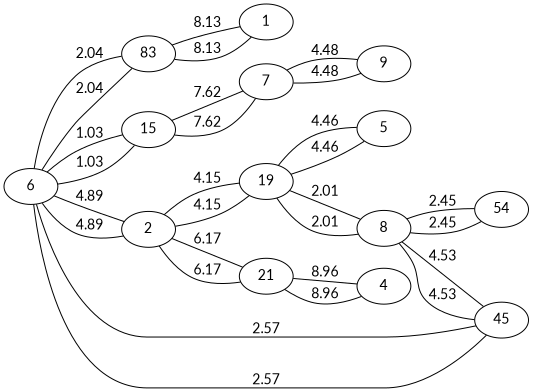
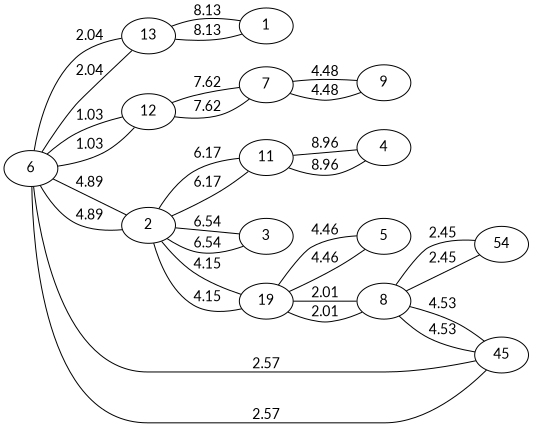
node "83": label "83" -> "13"
node "15": label "15" -> "12"
node "3": added
node "21": label "21" -> "11"
